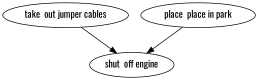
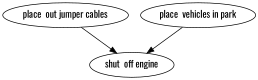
node "take  out jumper cables": label "take  out jumper cables" -> "place  out jumper cables"
node "place  place in park": label "place  place in park" -> "place  vehicles in park"
